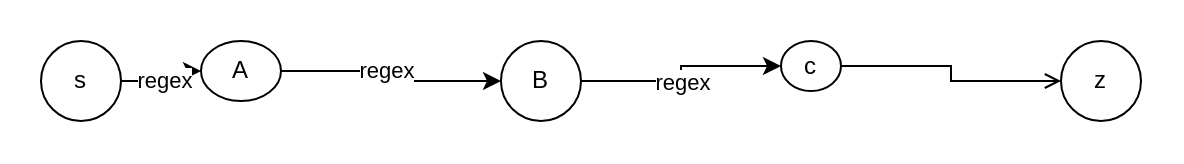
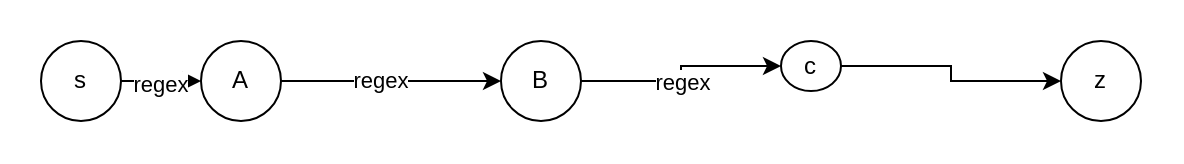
node "A": size 80x60 -> 80x80
edge "с" -> "z": arrowhead open -> classic
